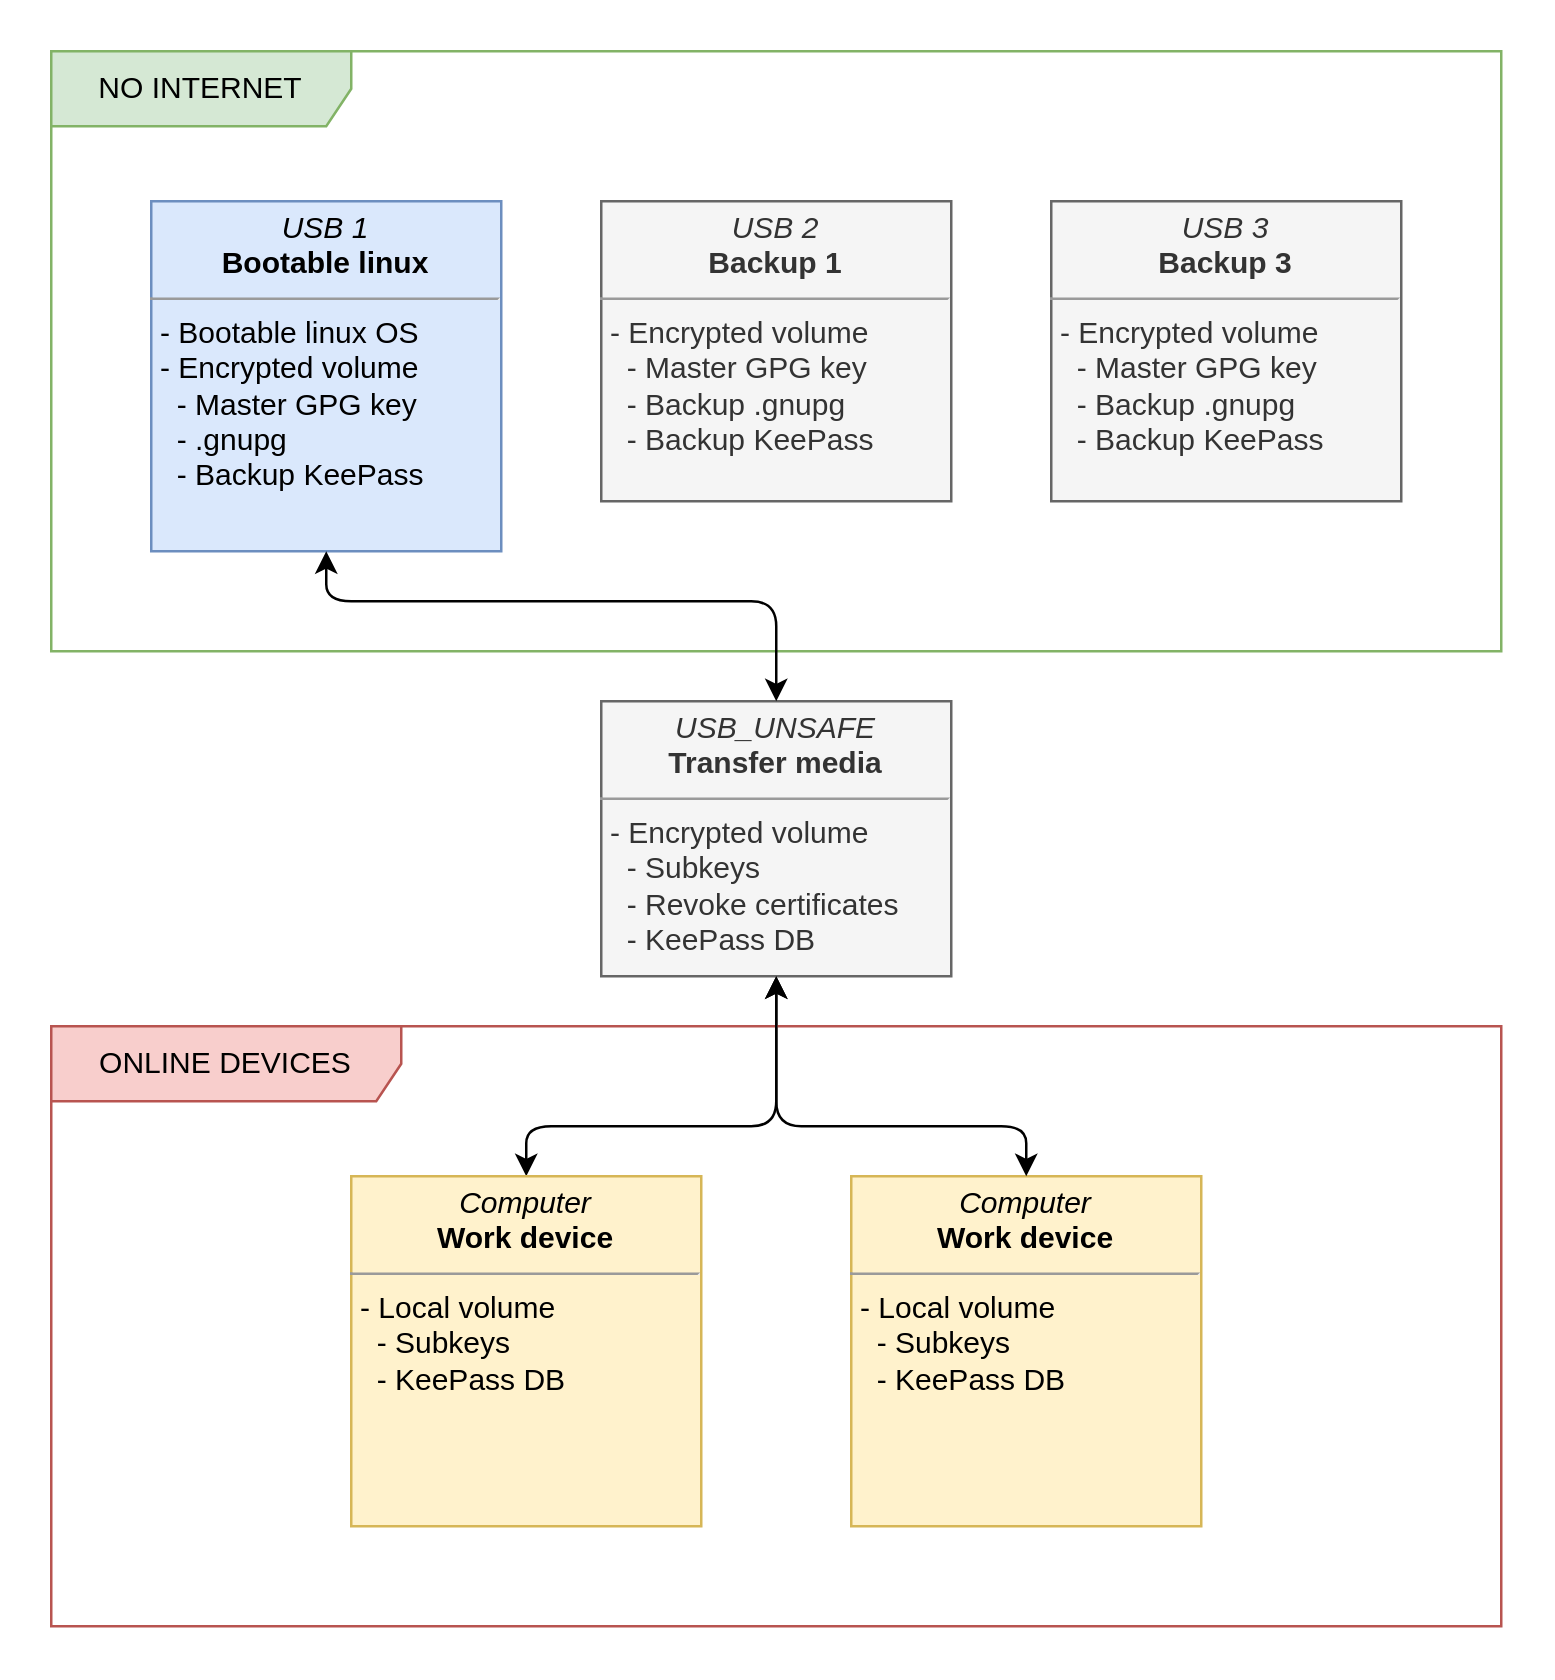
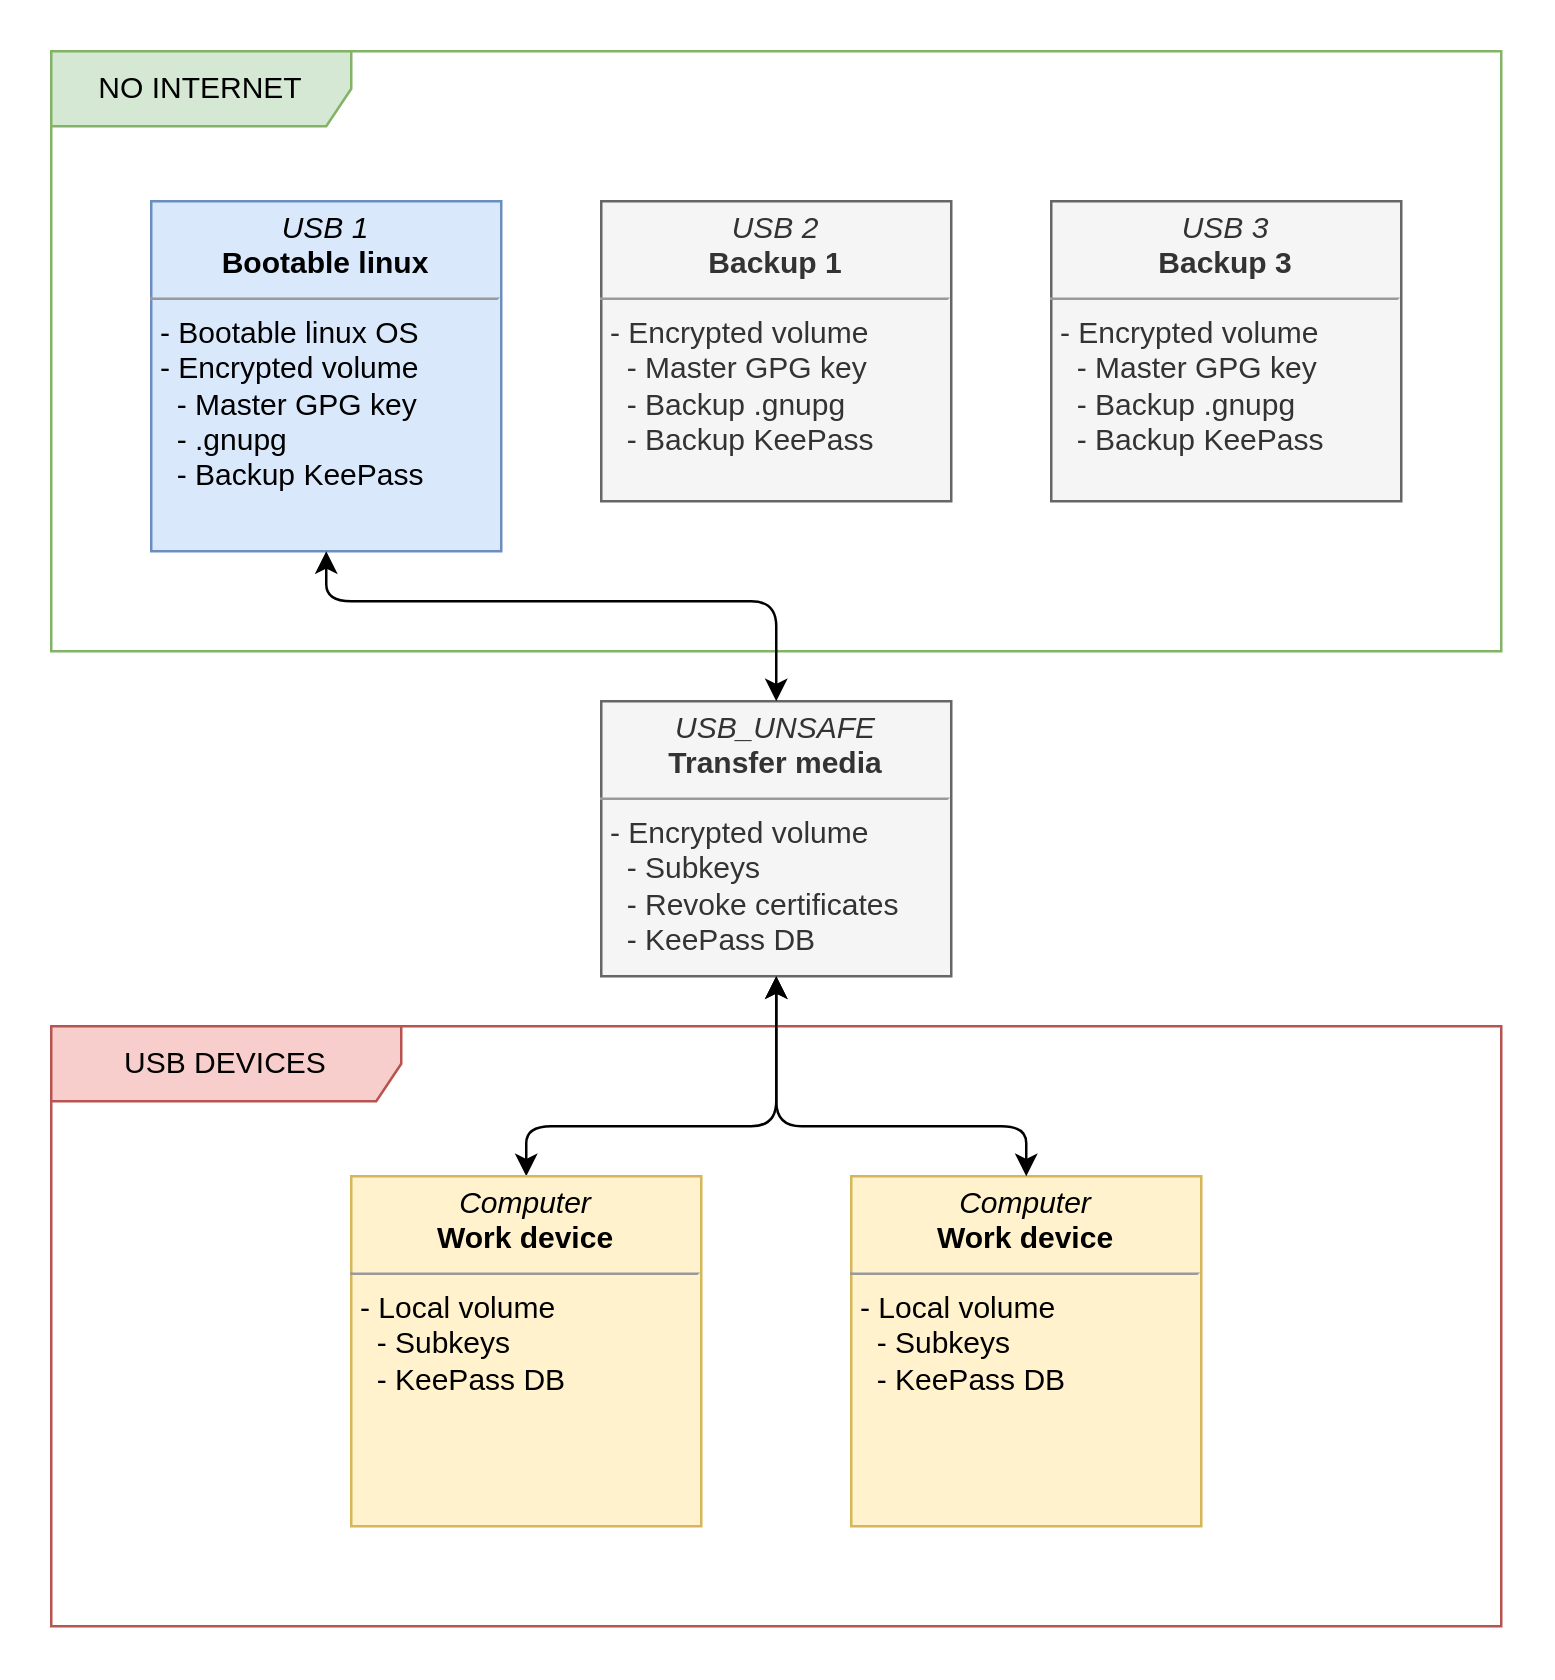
node "ONLINE DEVICES": label "ONLINE DEVICES" -> "USB DEVICES"
